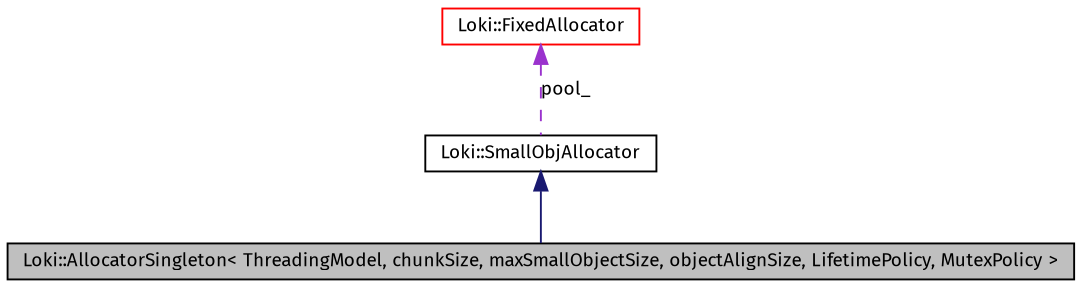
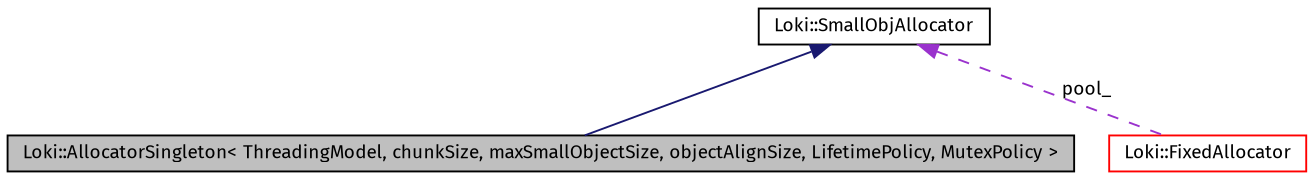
edge "Loki::SmallObjAllocator" -> "Loki::FixedAllocator": reversed
